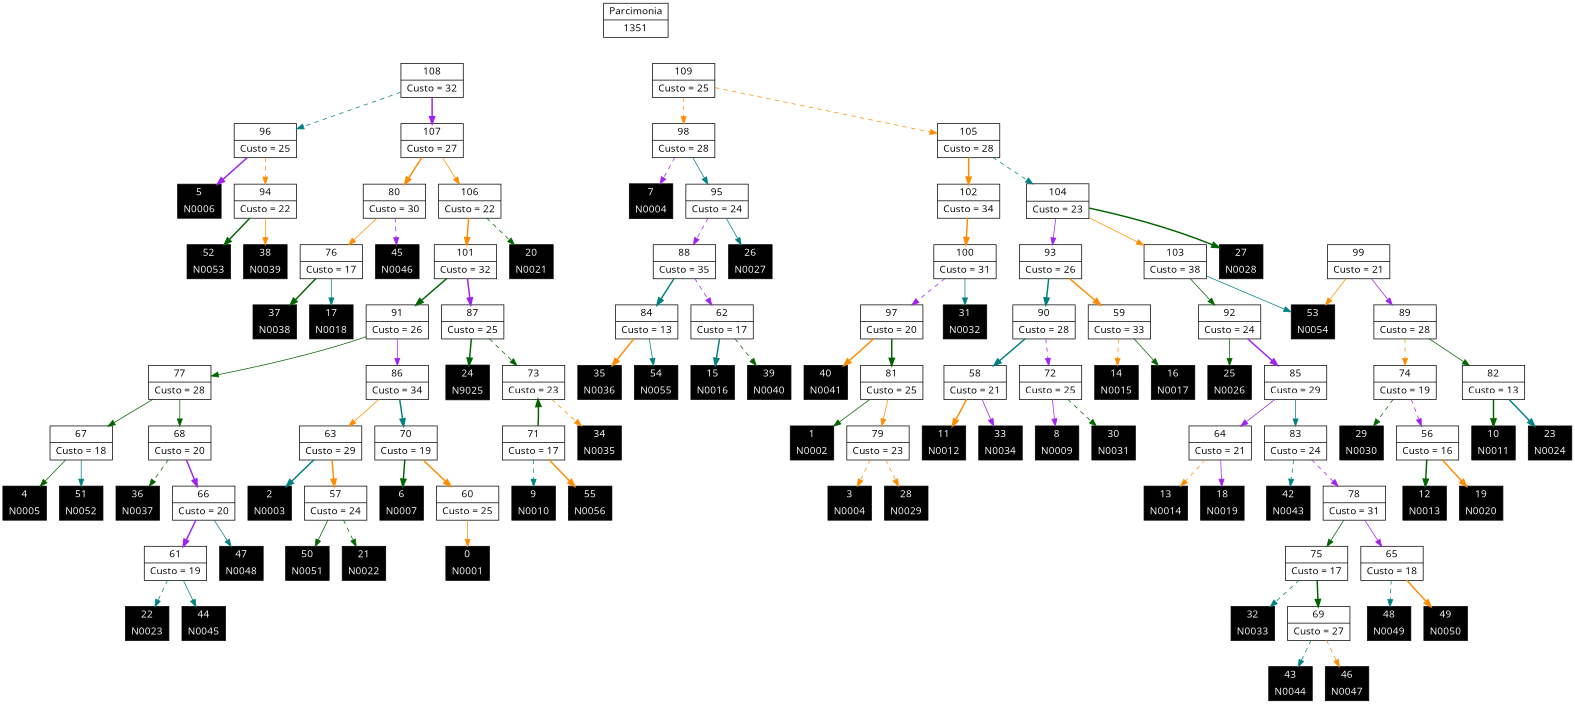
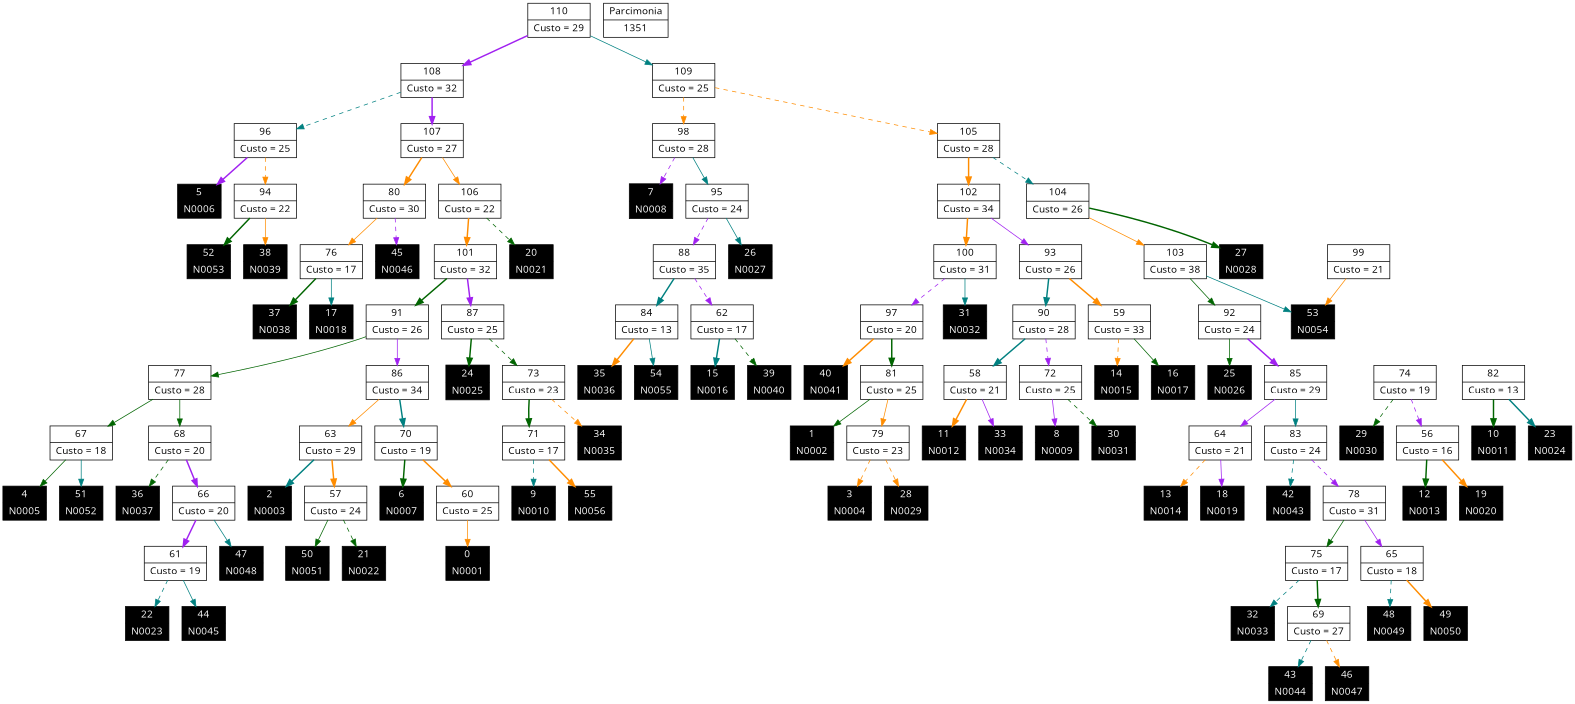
node "110": added
node "7": text "N0004" -> "N0008"
node "104": text "Custo = 23" -> "Custo = 26"
edge "104" -> "93": now "102" -> "93"
node "89": removed
node "24": text "N9025" -> "N0025"
edge "71" -> "73": reversed
